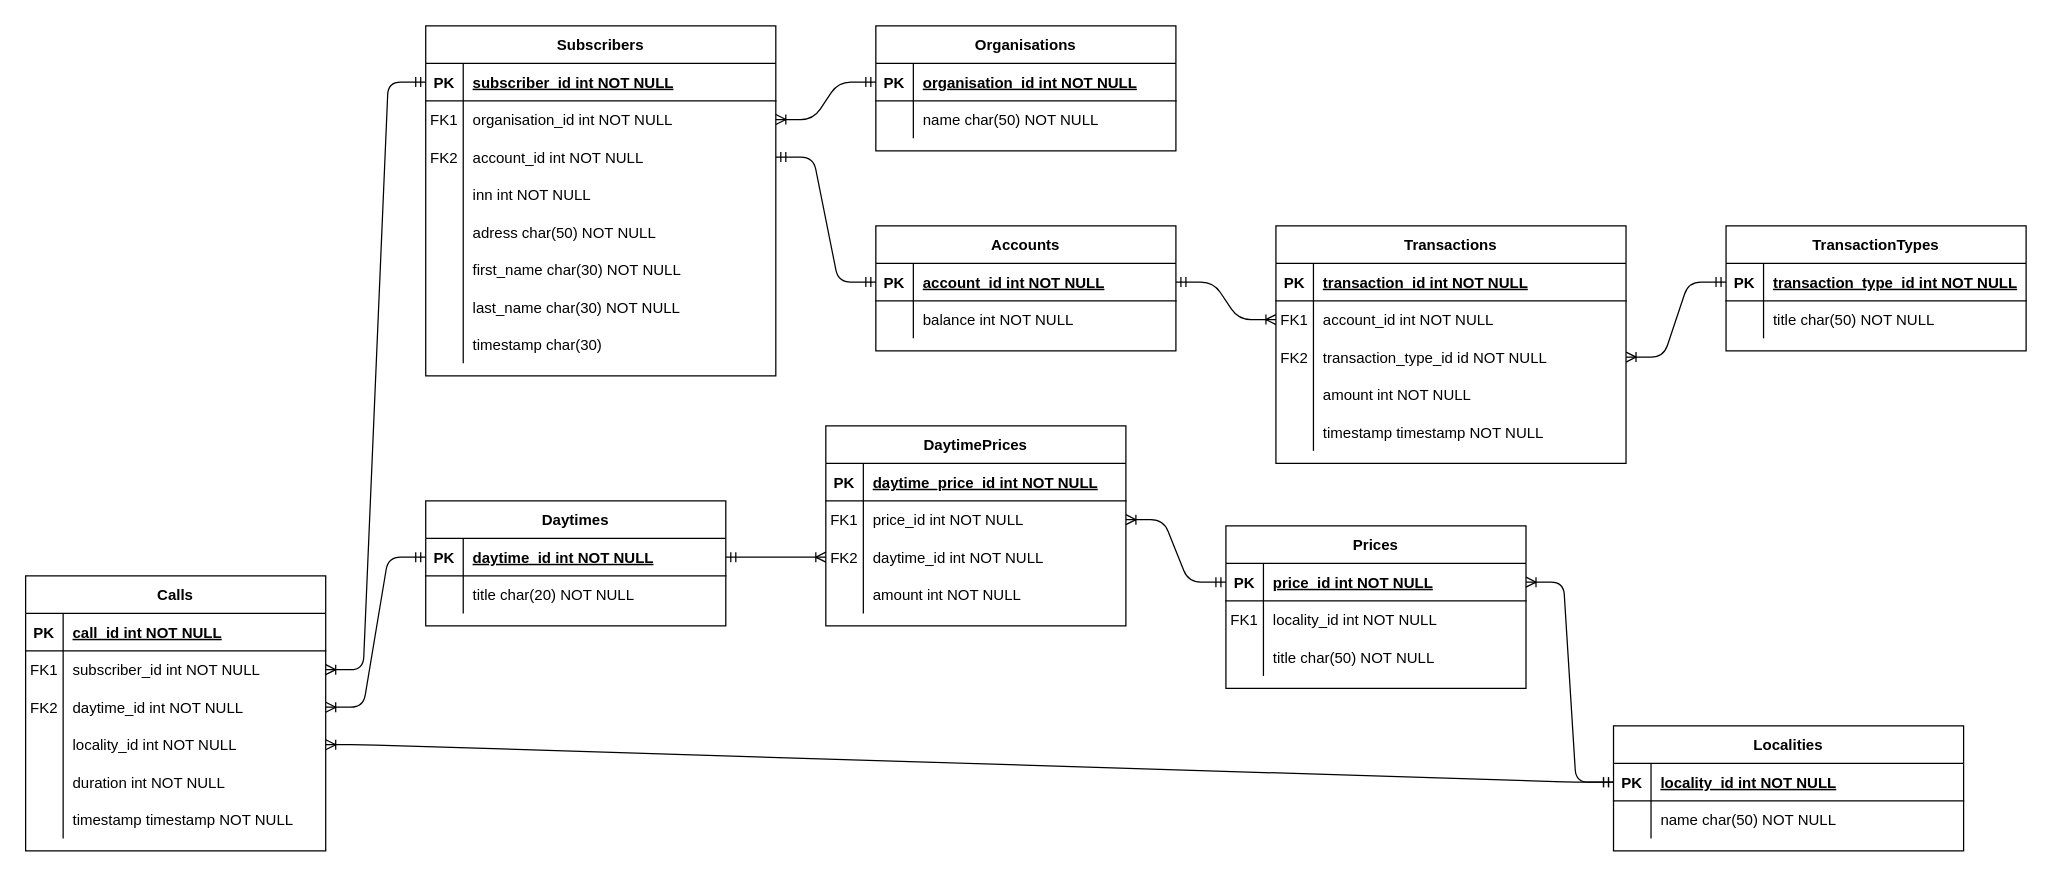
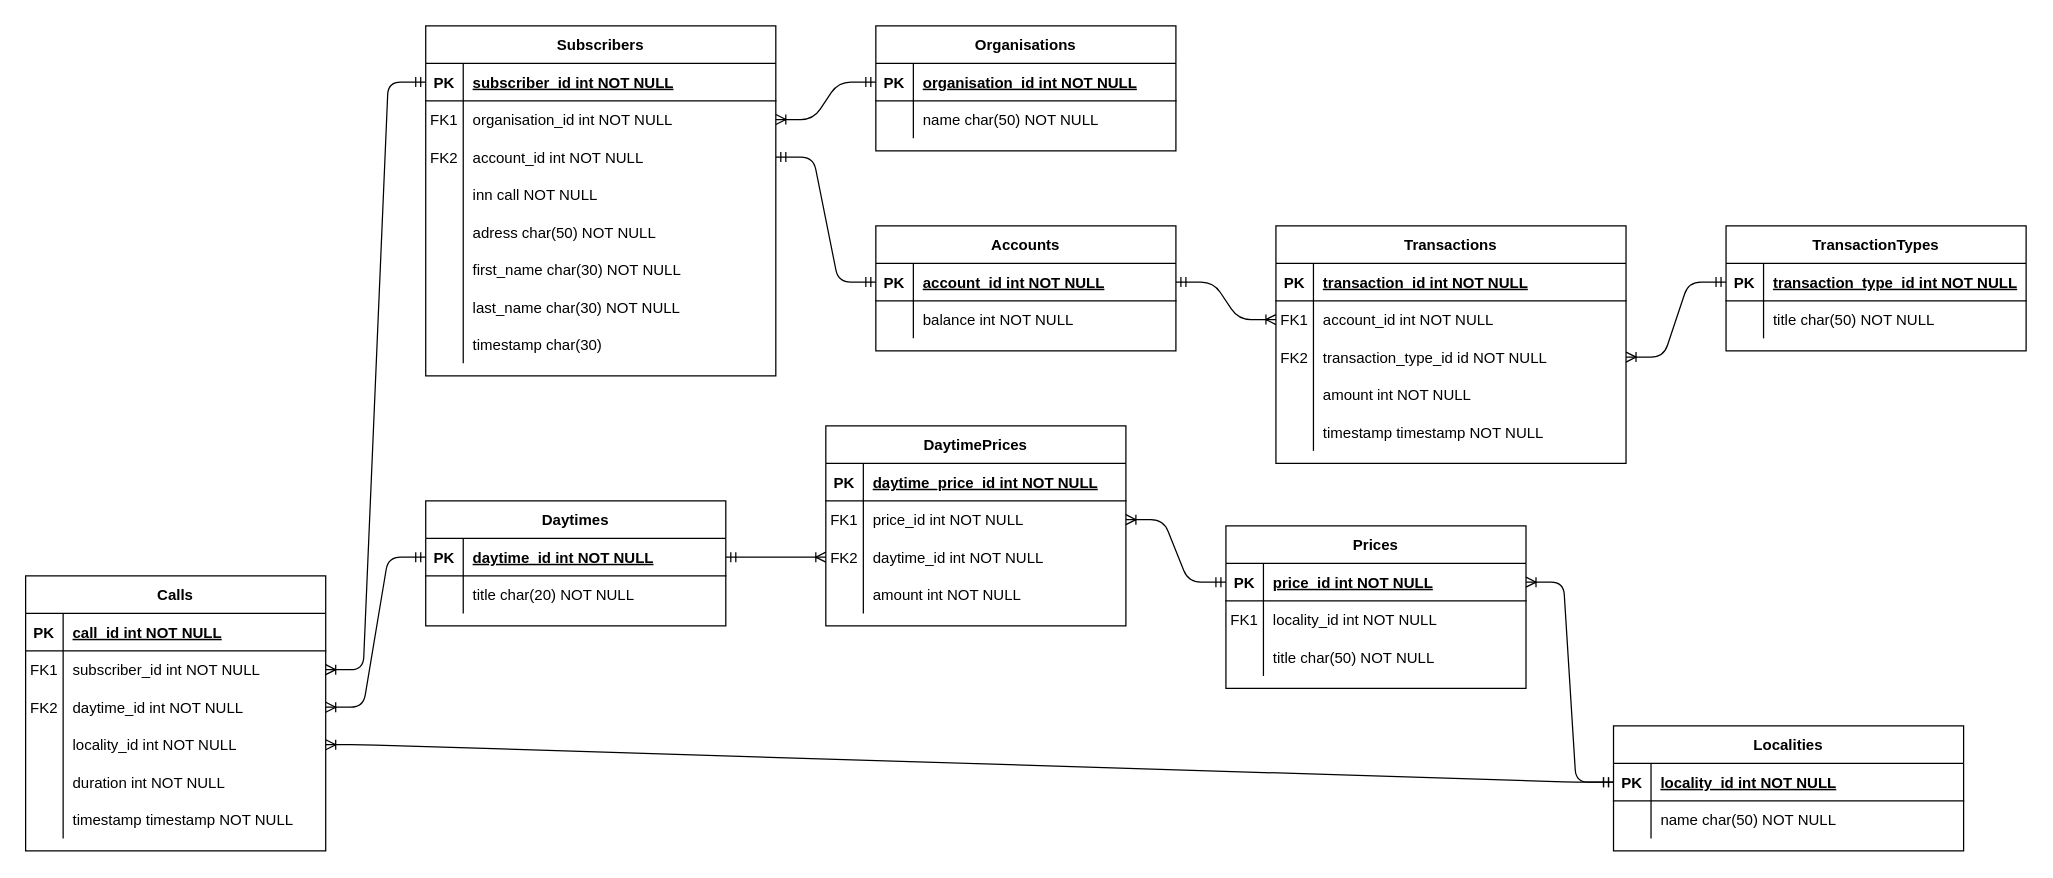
node "inn int NOT NULL": label "inn int NOT NULL" -> "inn call NOT NULL"
